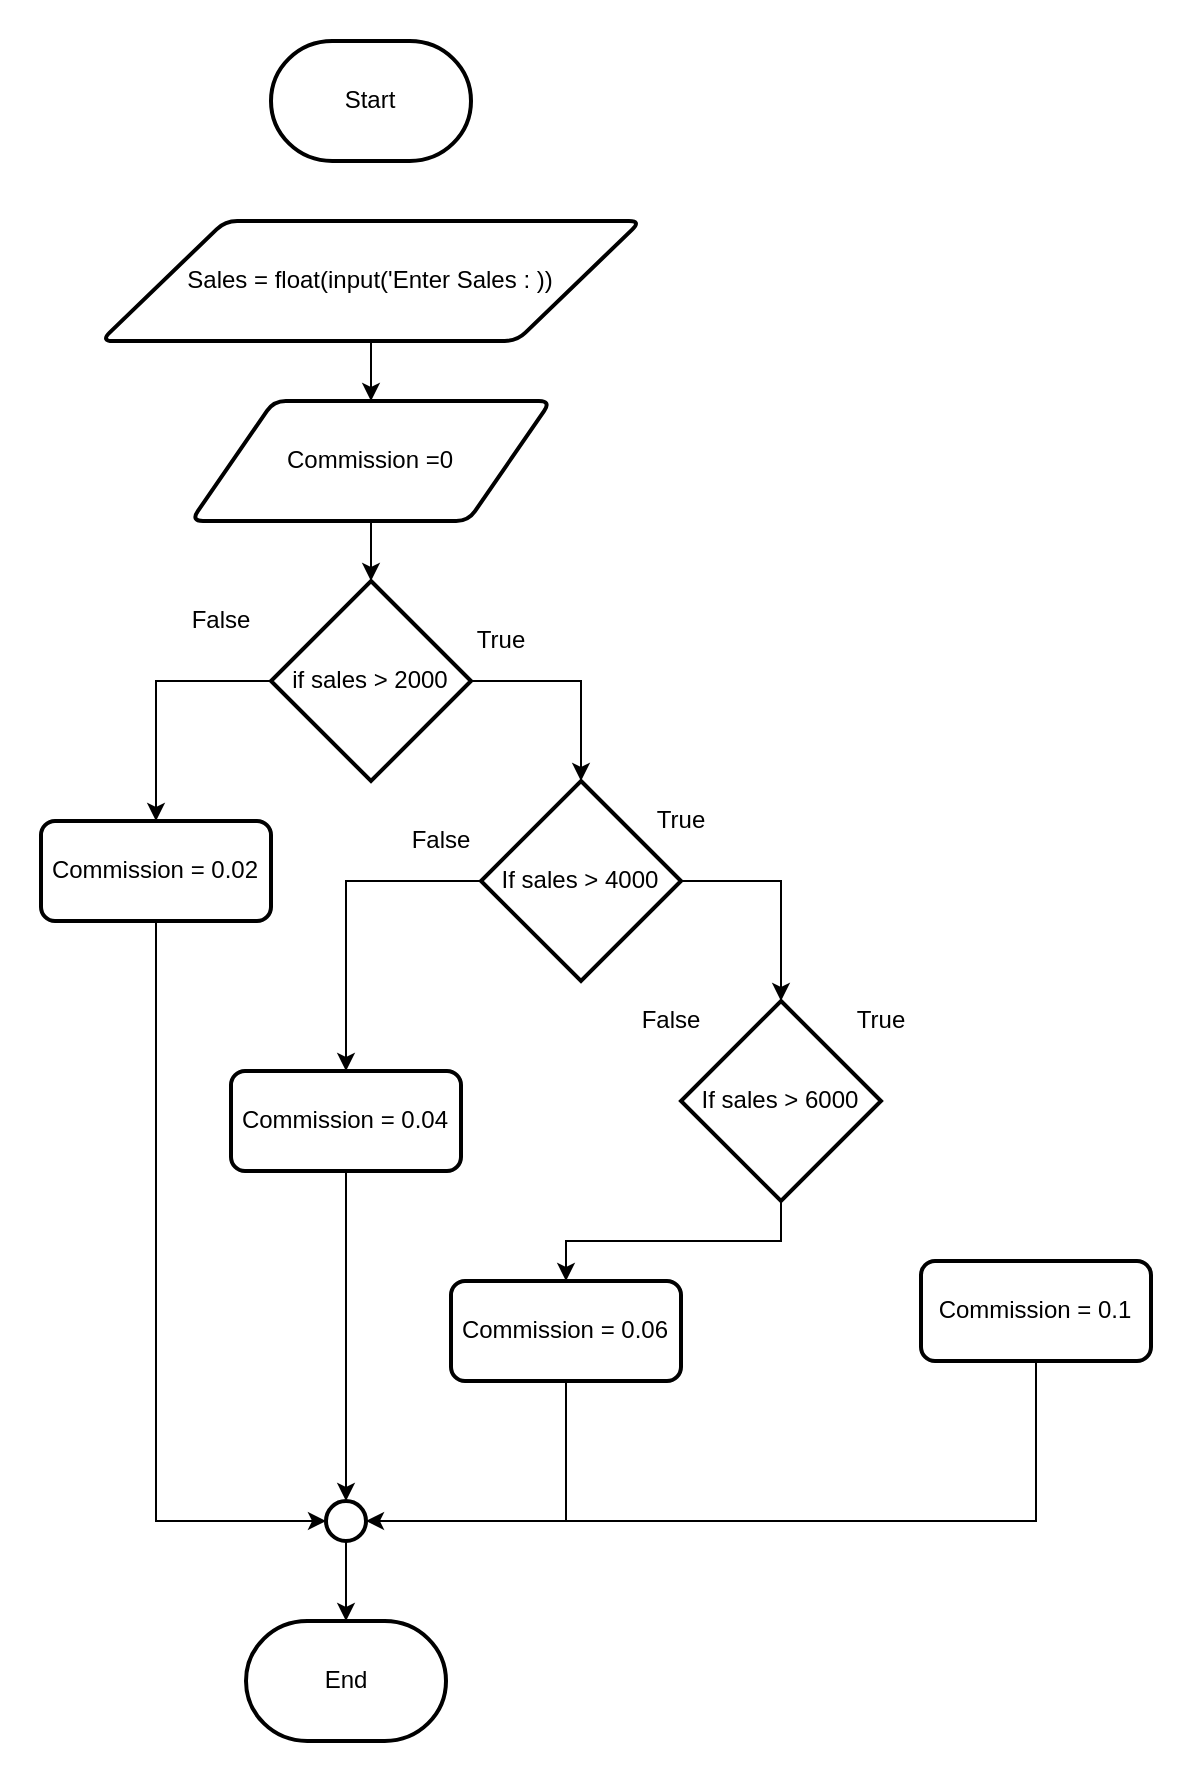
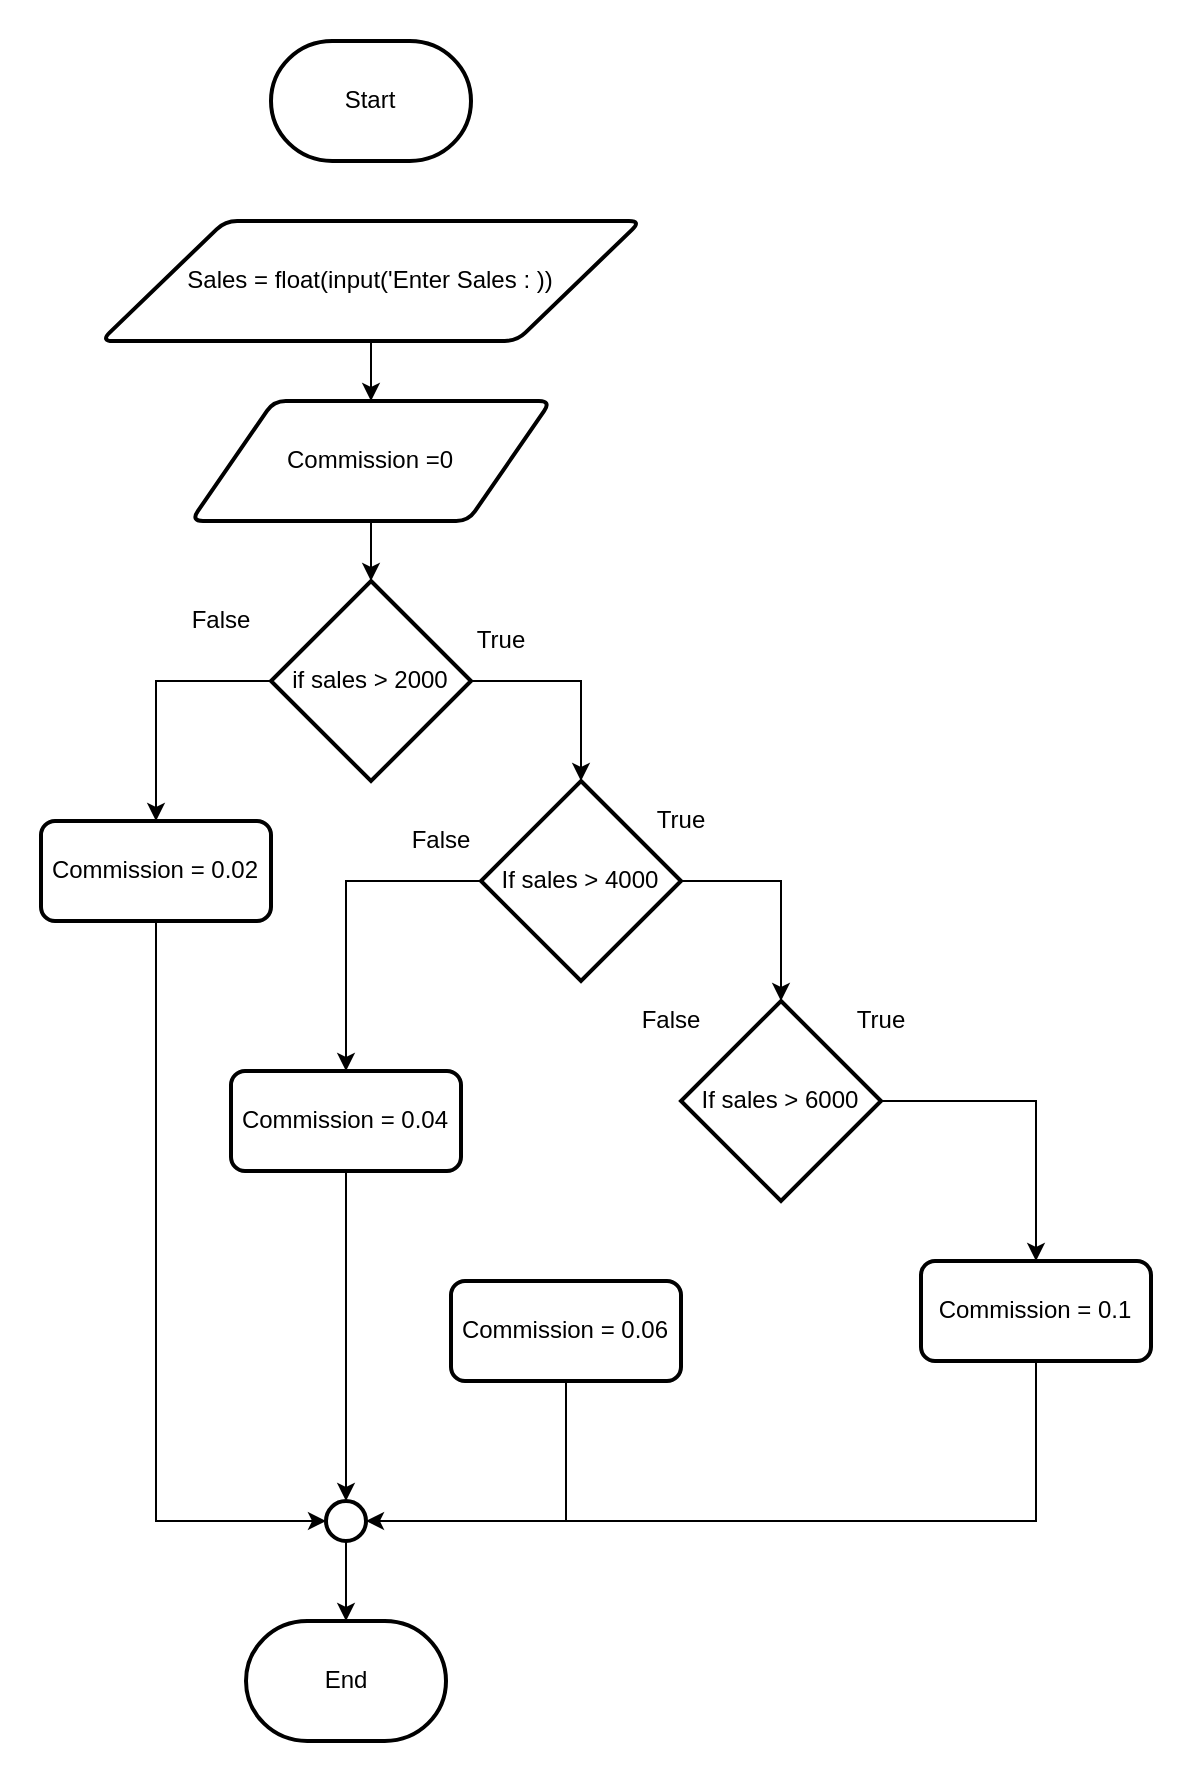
edge "If sales > 6000" -> "Commission = 0.06": now "If sales > 6000" -> "Commission = 0.1"
